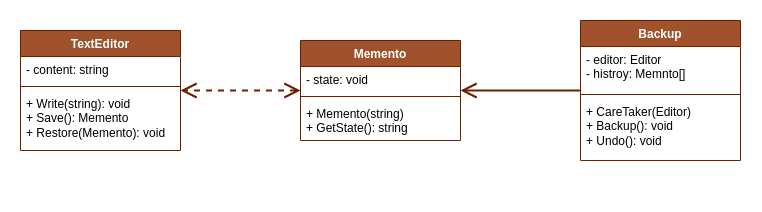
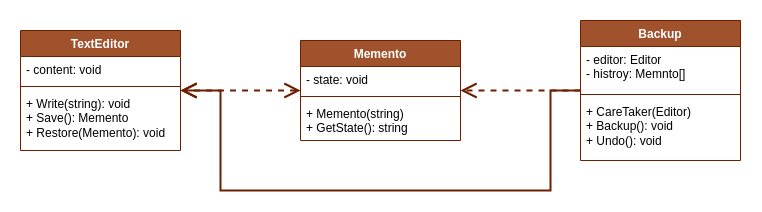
node "- content: string": label "- content: string" -> "- content: void"
edge "Backup" -> "Memento": style solid -> dashed
edge "Backup" -> "TextEditor": added
